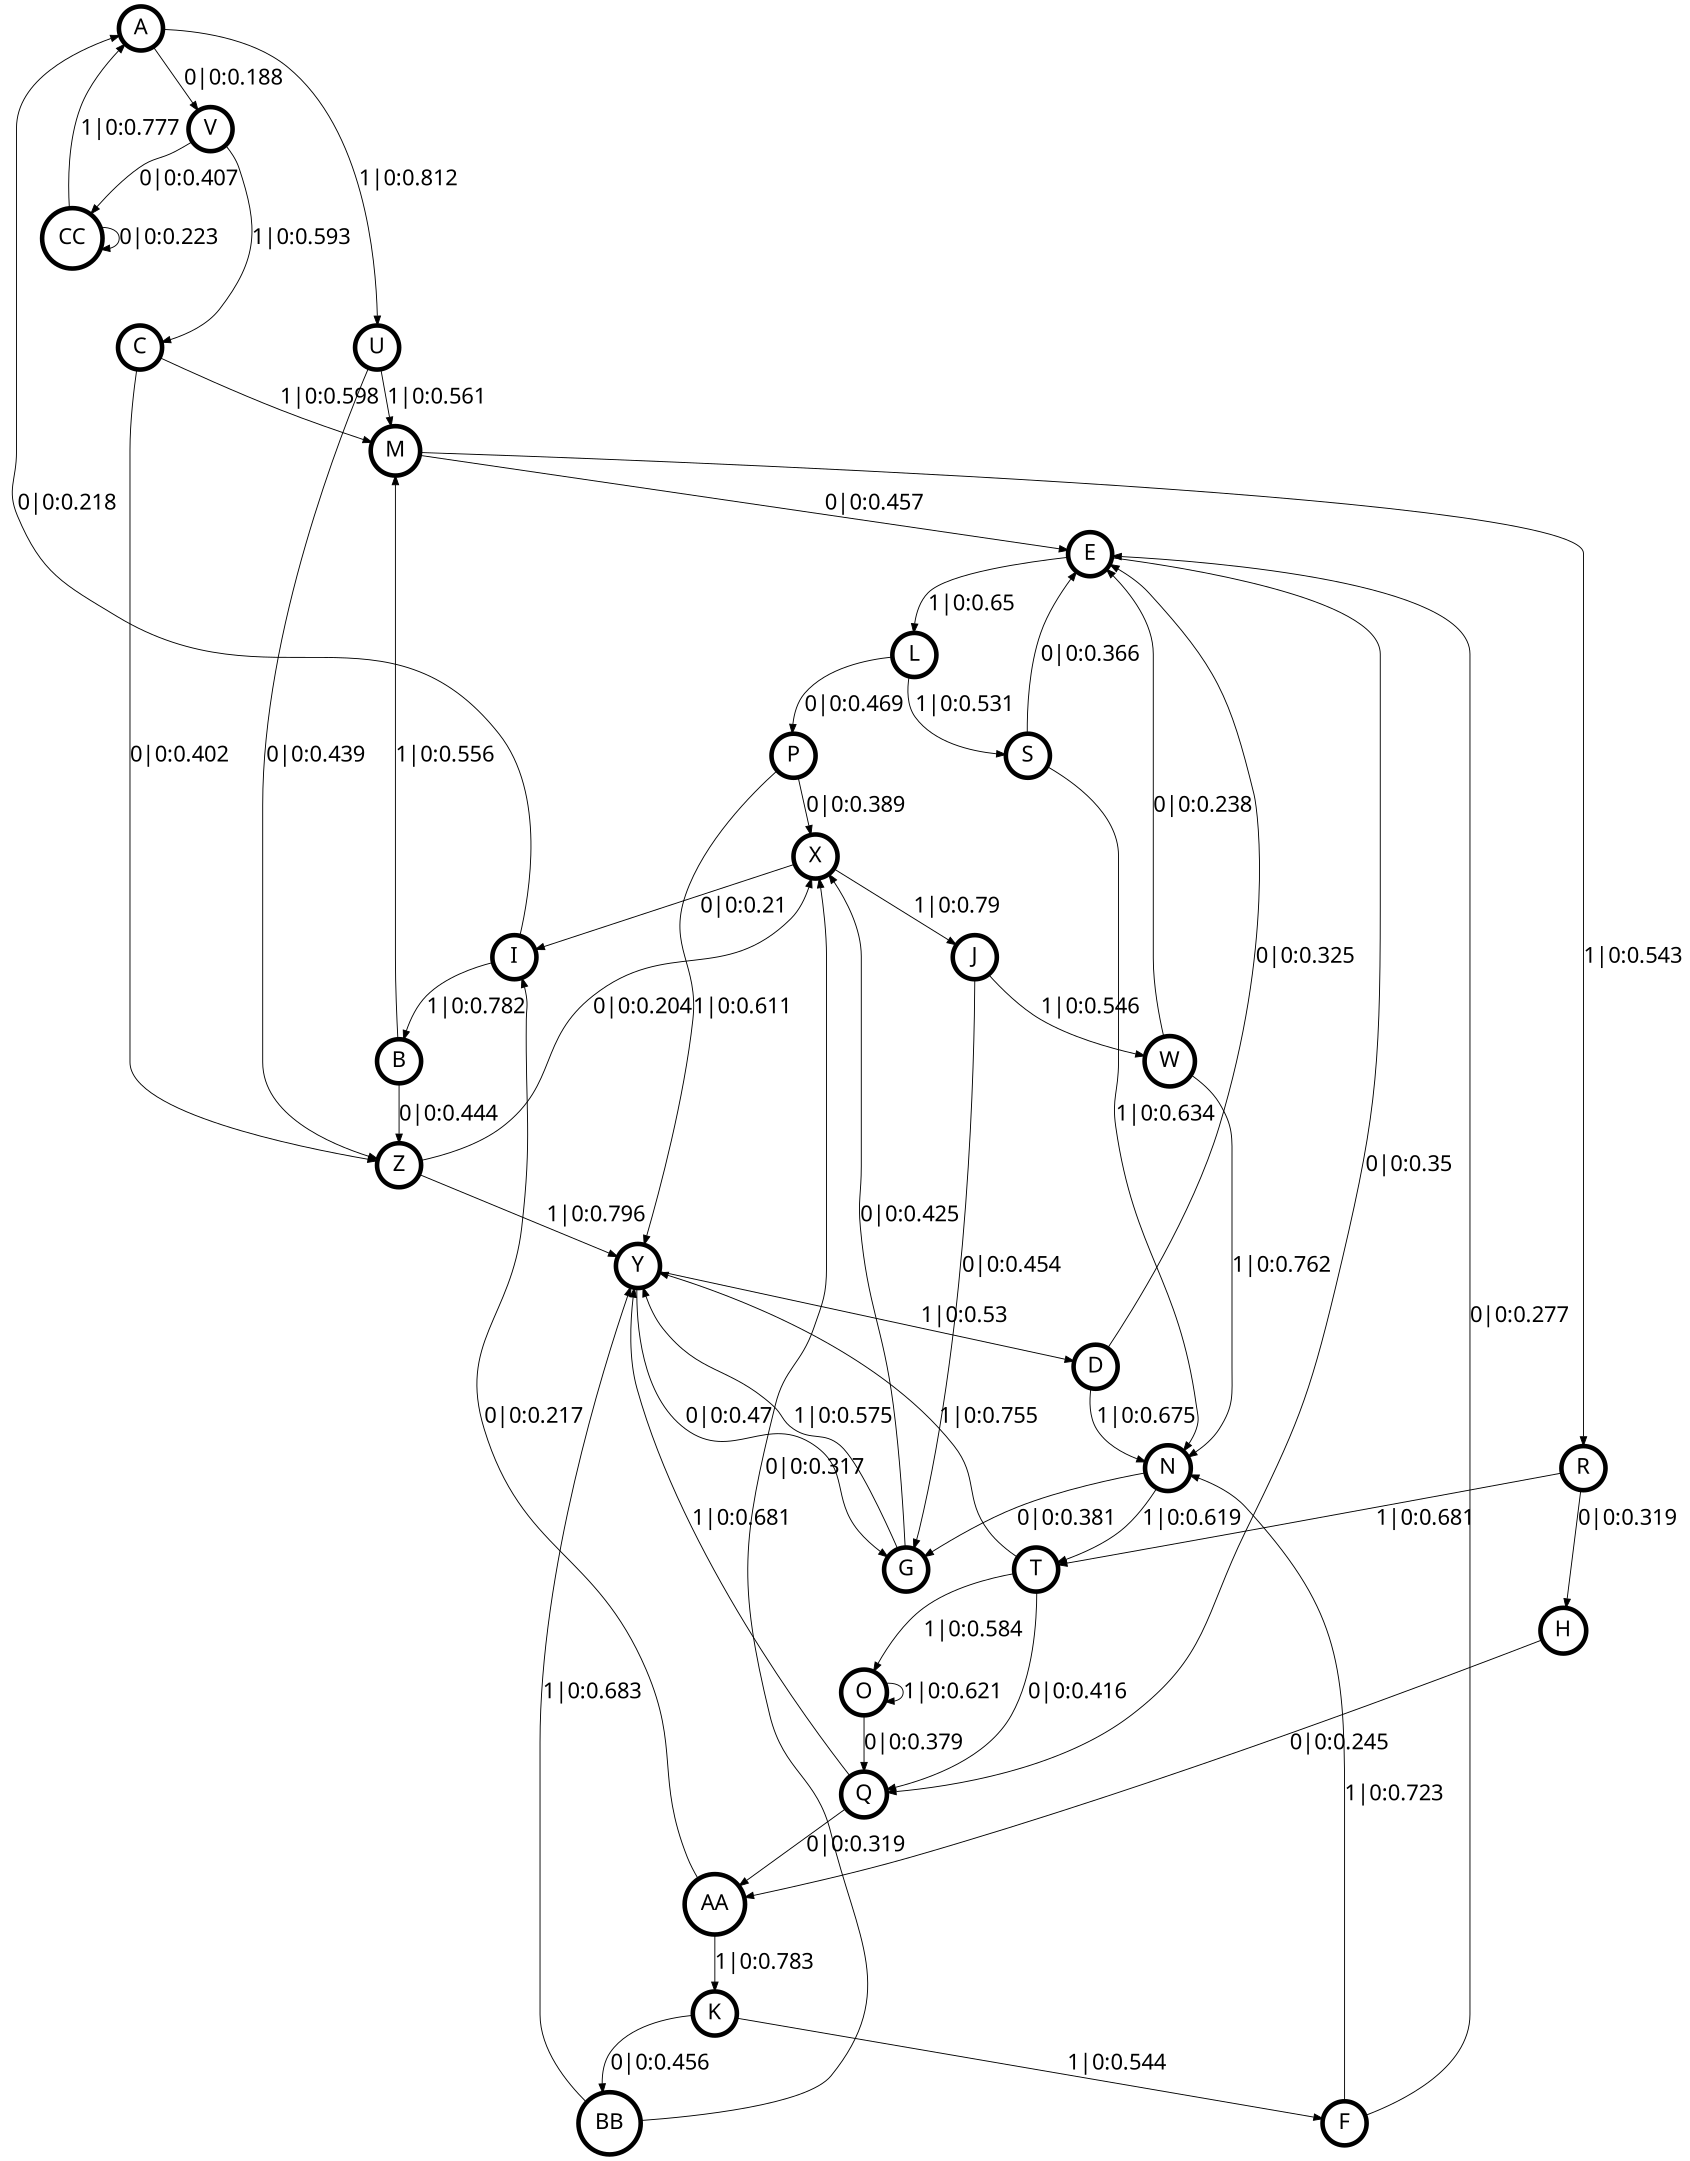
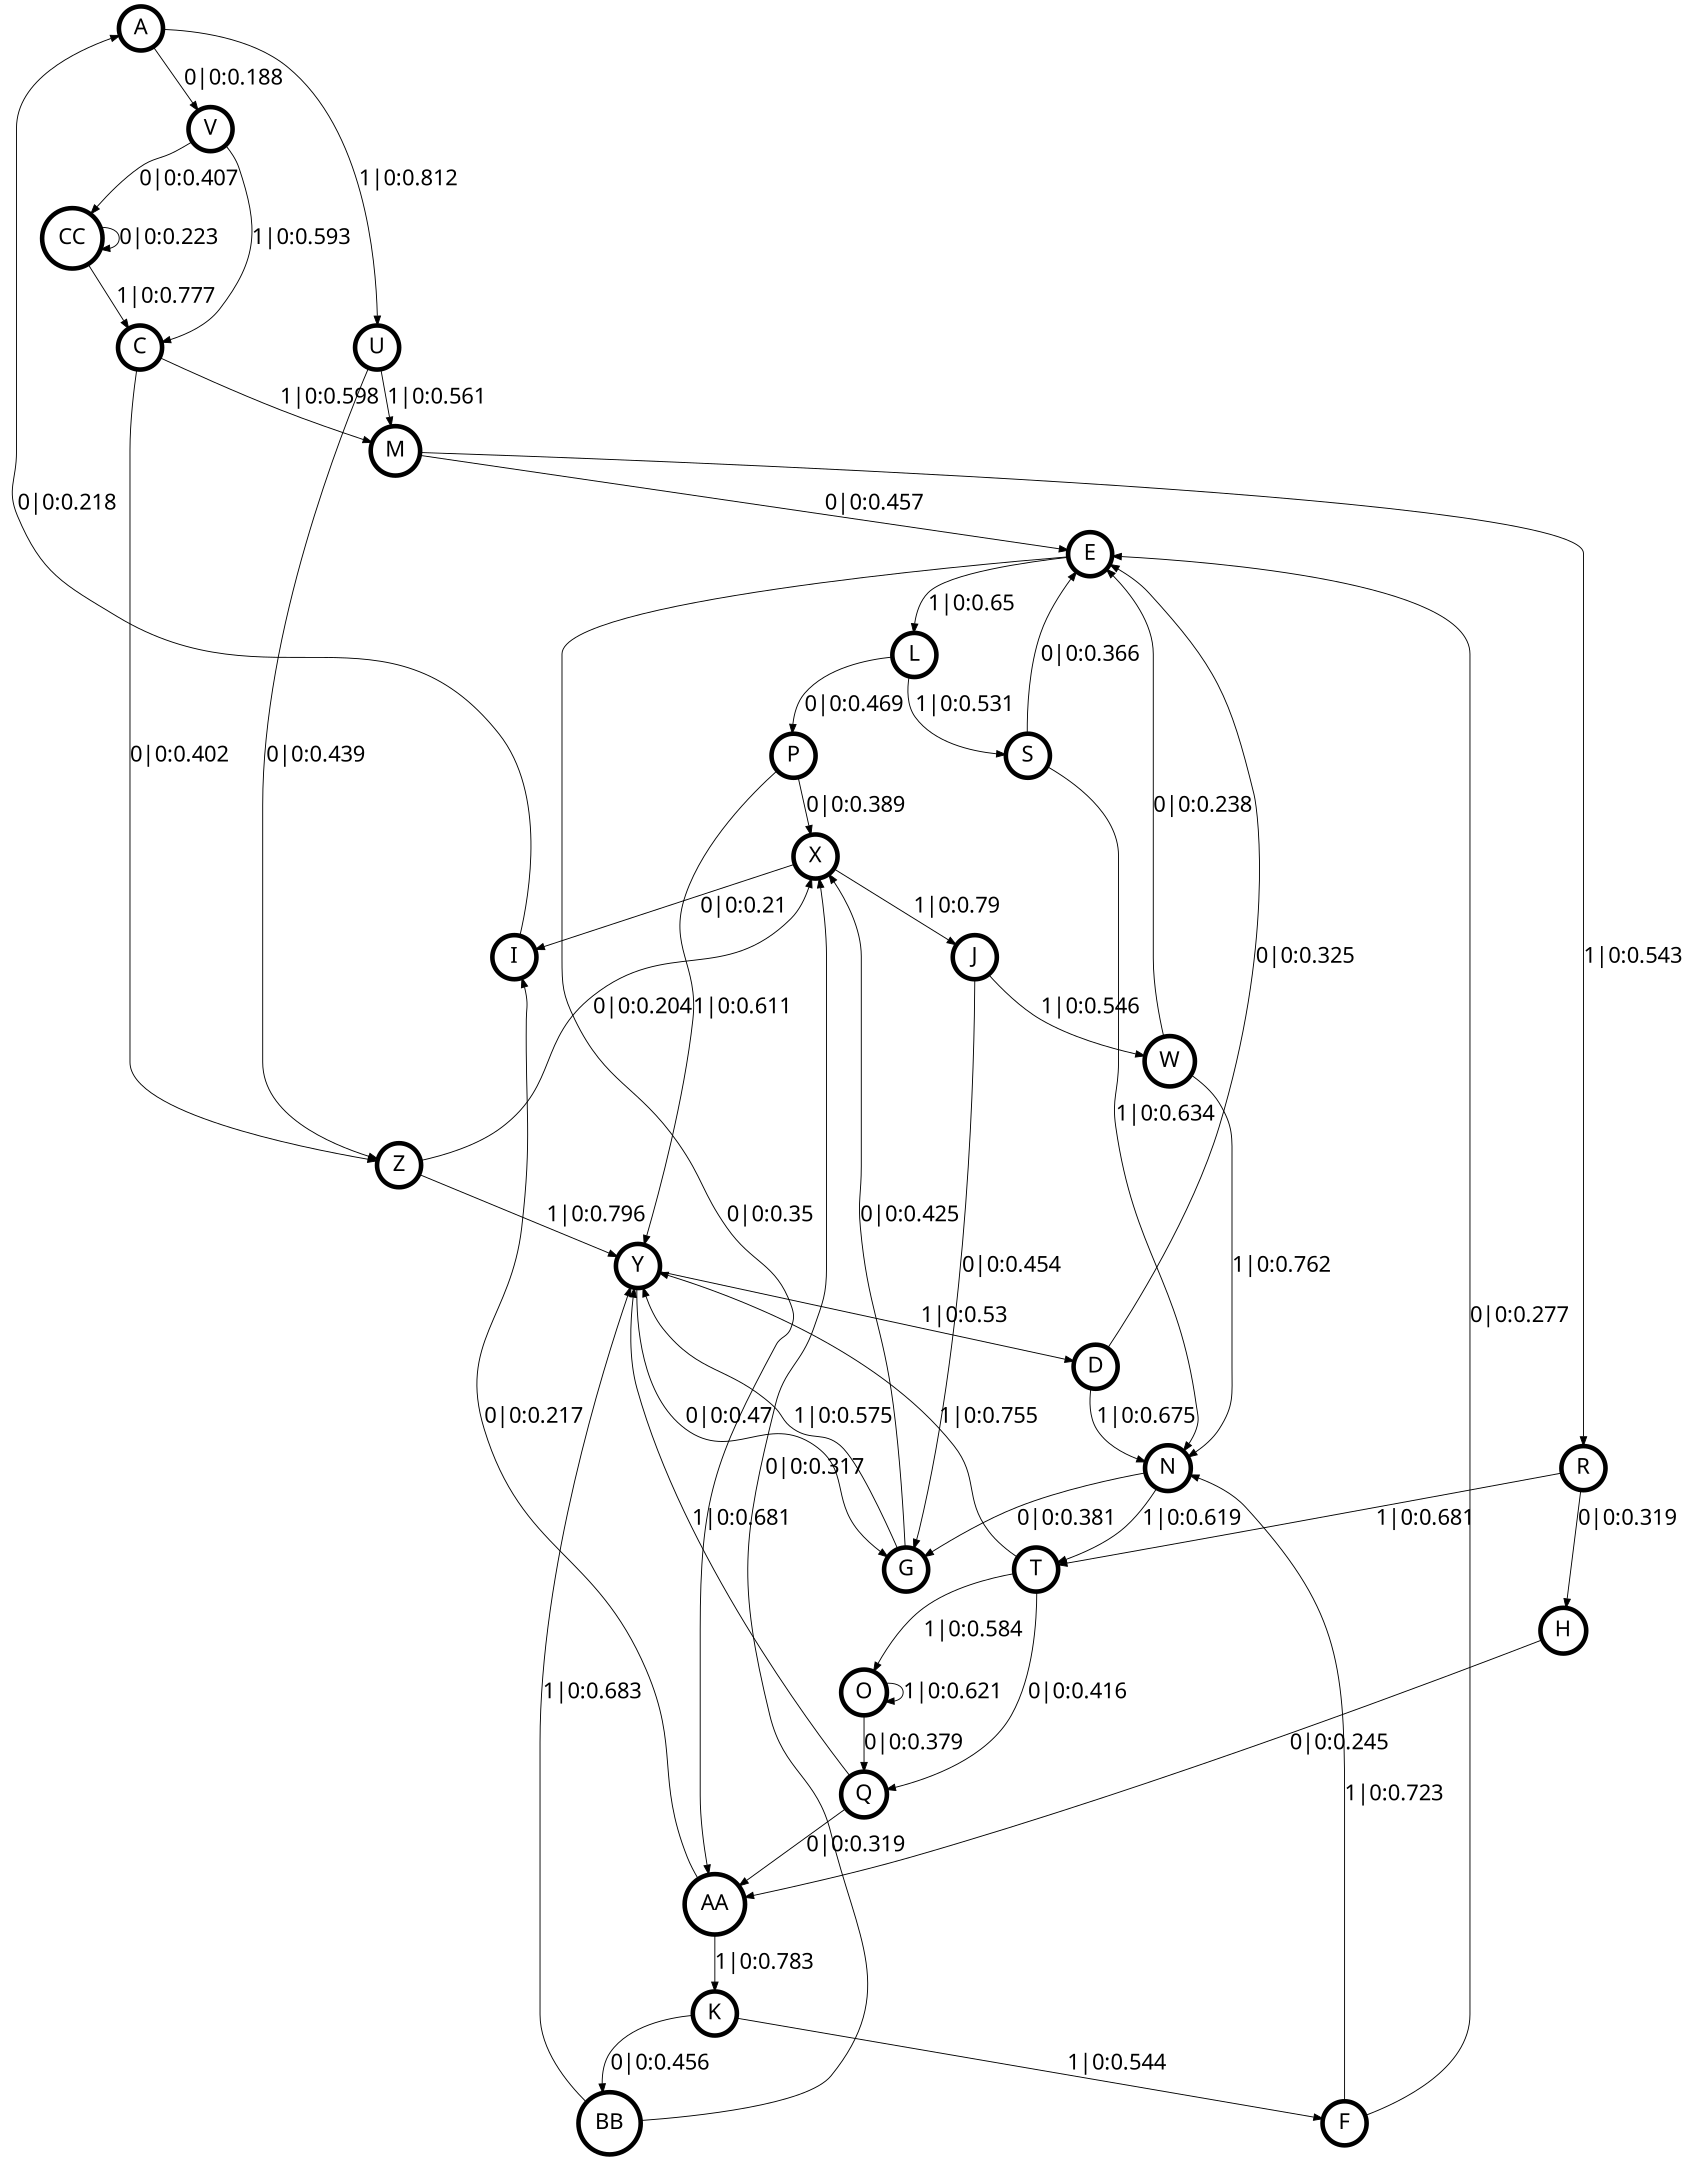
edge "CC" -> "A": now "CC" -> "C"
node "B": removed
edge "E" -> "Q": now "E" -> "AA"
